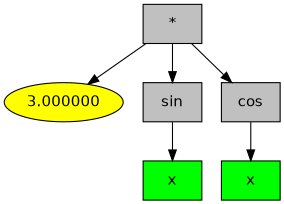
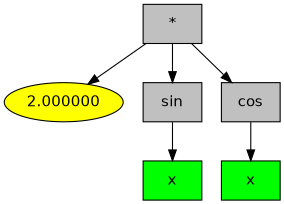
node "3.000000": label "3.000000" -> "2.000000"
